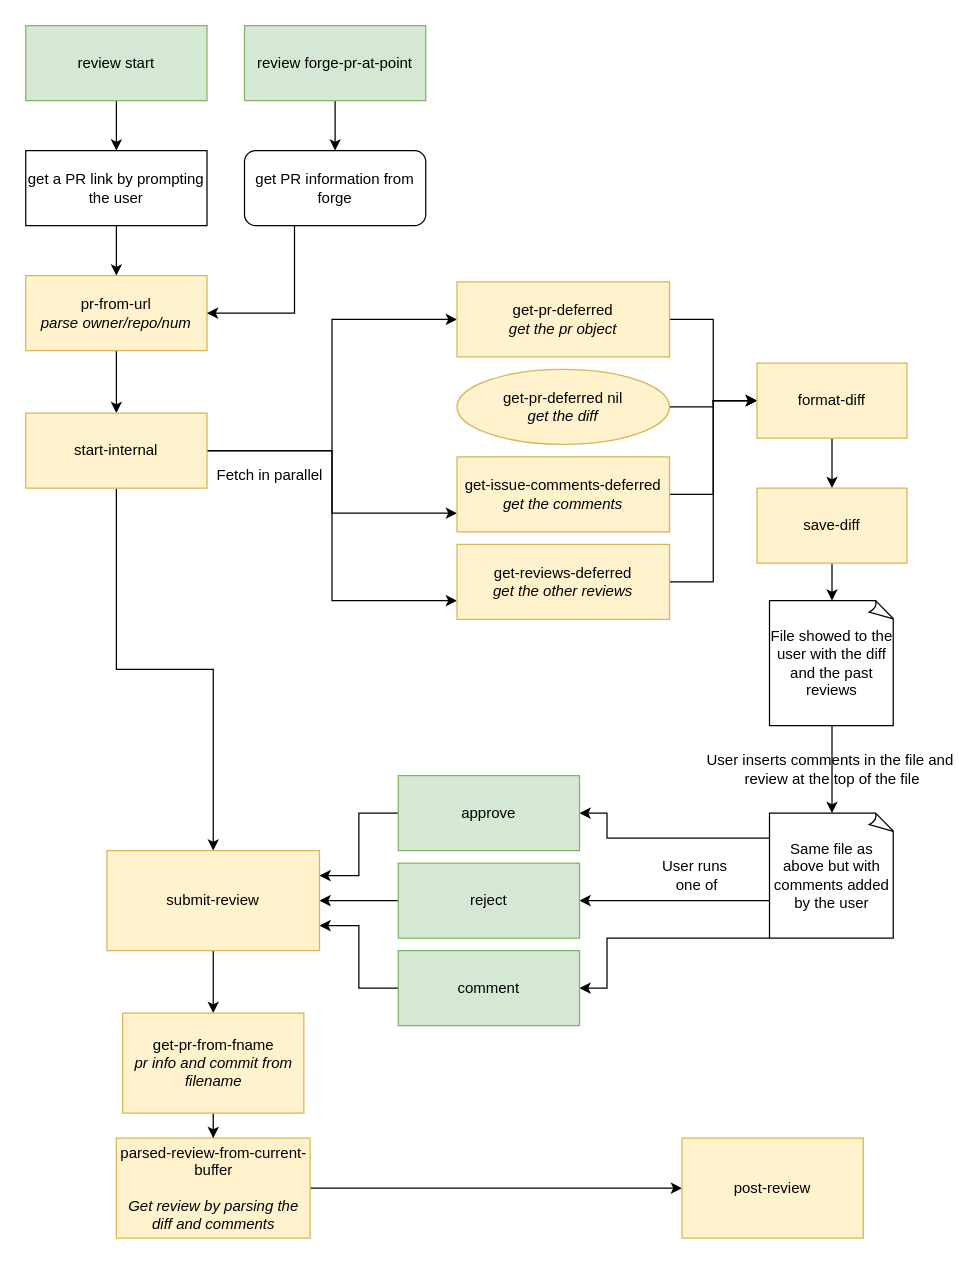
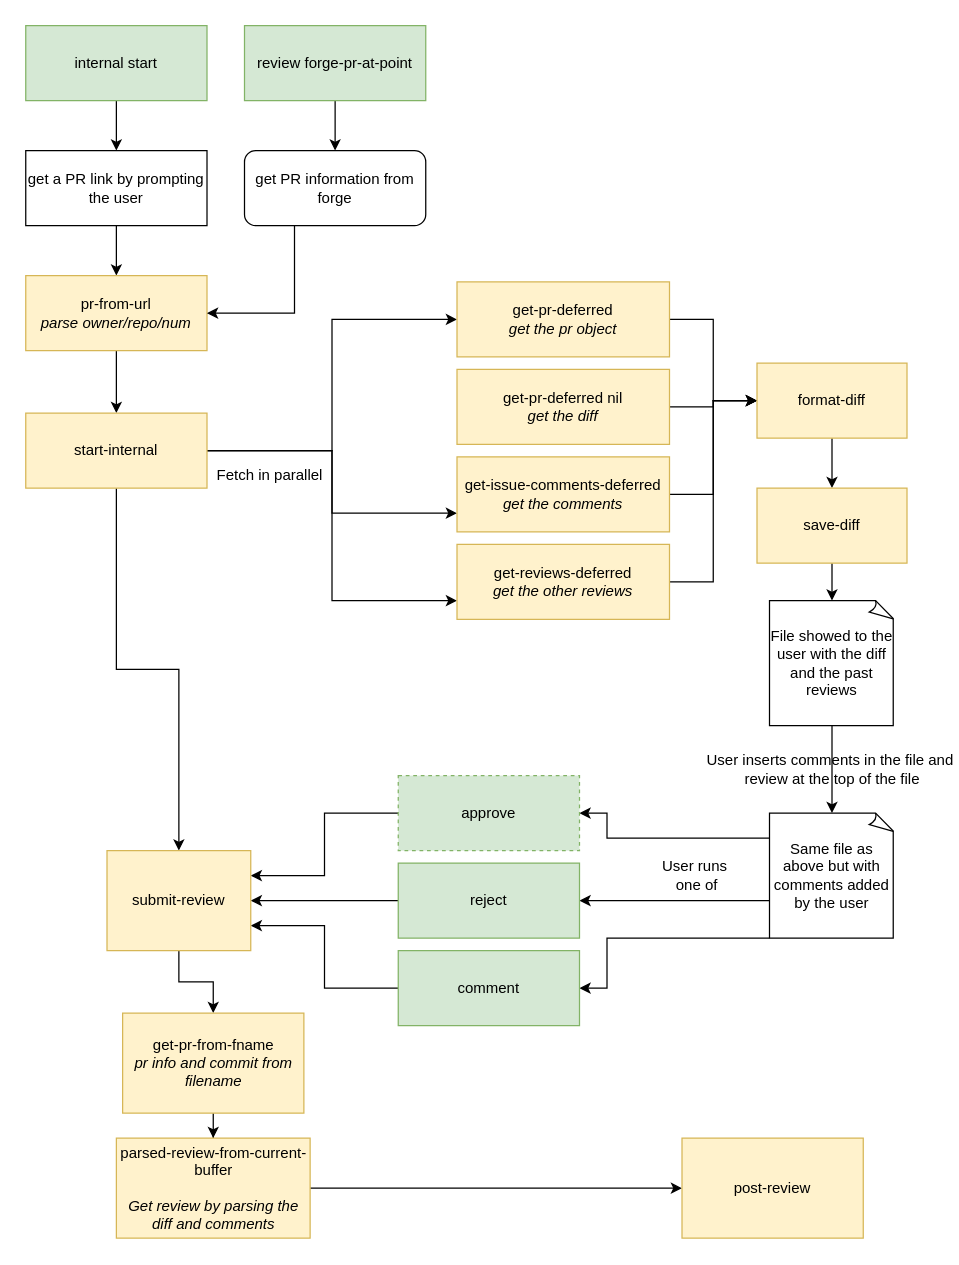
node "review start": label "review start" -> "internal start"
node "get-pr-deferred nil get the diff": shape ellipse -> rectangle
node "approve": style solid -> dashed
node "submit-review": size 213x100 -> 144x100
